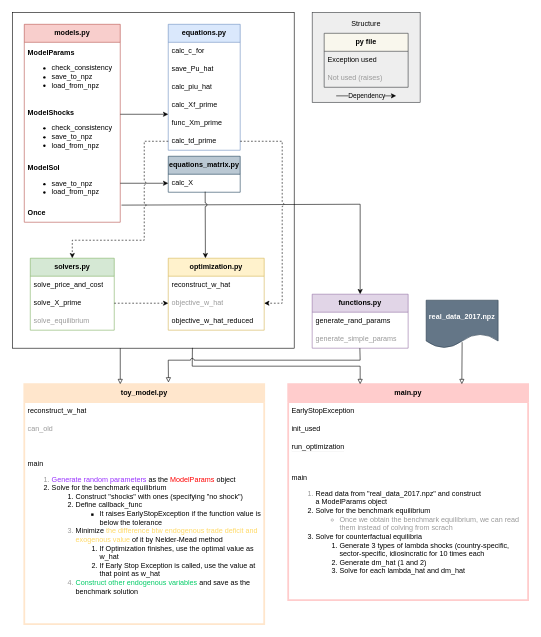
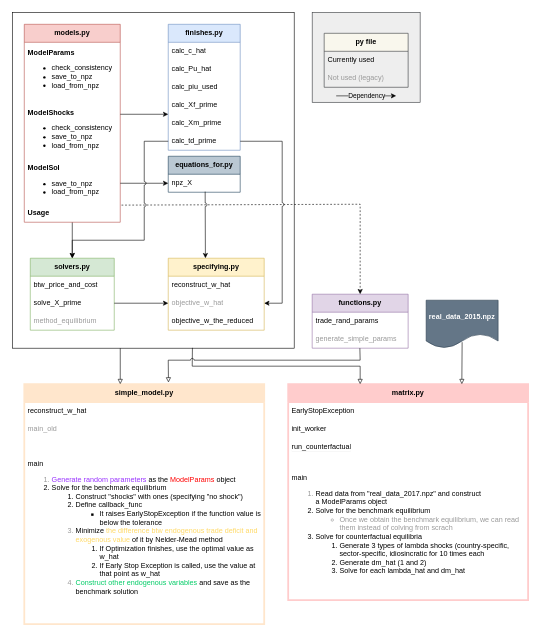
node "Structure": removed
node "equations.py": label "equations.py" -> "finishes.py"
node "calc_c_for": label "calc_c_for" -> "calc_c_hat"
node "Exception used": label "Exception used" -> "Currently used"
node "save_Pu_hat": label "save_Pu_hat" -> "calc_Pu_hat"
node "Not used (raises)": label "Not used (raises)" -> "Not used (legacy)"
node "calc_piu_hat": label "calc_piu_hat" -> "calc_piu_used"
node "func_Xm_prime": label "func_Xm_prime" -> "calc_Xm_prime"
node "equations_matrix.py": label "equations_matrix.py" -> "equations_for.py"
node "calc_X": label "calc_X" -> "npz_X"
edge "ModelSol save_to_npz load_from_npz" -> "functions.py": style solid -> dashed
edge "calc_td_prime" -> "objective_w_hat": style dashed -> solid
node "Once": label "Once" -> "Usage"
edge "models.py" -> "solvers.py": added
edge "calc_td_prime" -> "solvers.py": style dashed -> solid
node "optimization.py": label "optimization.py" -> "specifying.py"
node "solve_price_and_cost": label "solve_price_and_cost" -> "btw_price_and_cost"
edge "solve_X_prime" -> "objective_w_hat": style dashed -> solid
node "real_data_2017.npz": label "real_data_2017.npz" -> "real_data_2015.npz"
node "solve_equilibrium": label "solve_equilibrium" -> "method_equilibrium"
node "objective_w_hat_reduced": label "objective_w_hat_reduced" -> "objective_w_the_reduced"
node "generate_rand_params": label "generate_rand_params" -> "trade_rand_params"
node "toy_model.py": label "toy_model.py" -> "simple_model.py"
node "main.py": label "main.py" -> "matrix.py"
node "can_old": label "can_old" -> "main_old"
node "init_used": label "init_used" -> "init_worker"
node "run_optimization": label "run_optimization" -> "run_counterfactual"
